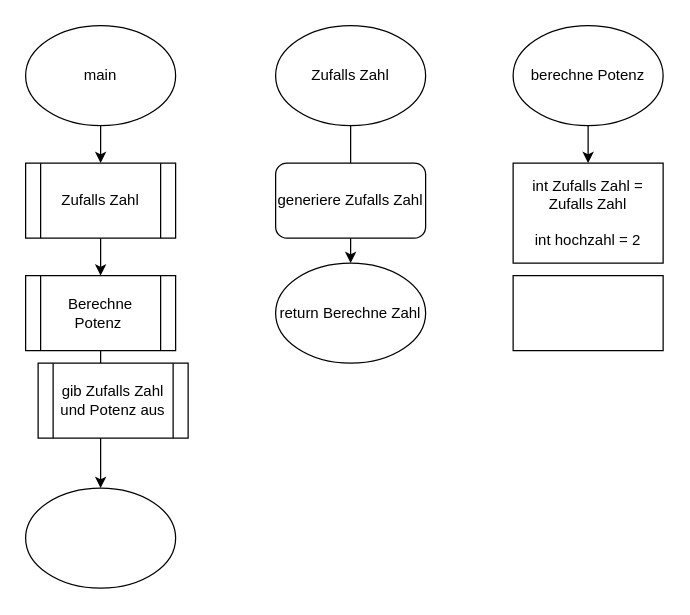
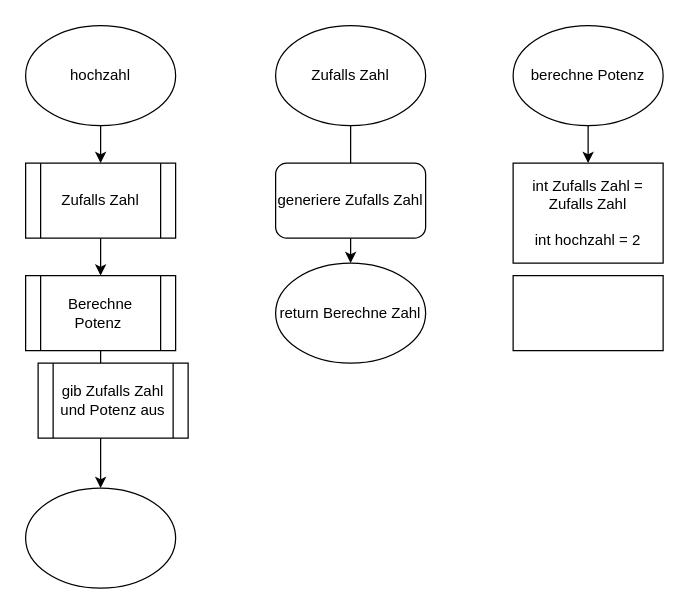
node "main": label "main" -> "hochzahl"
